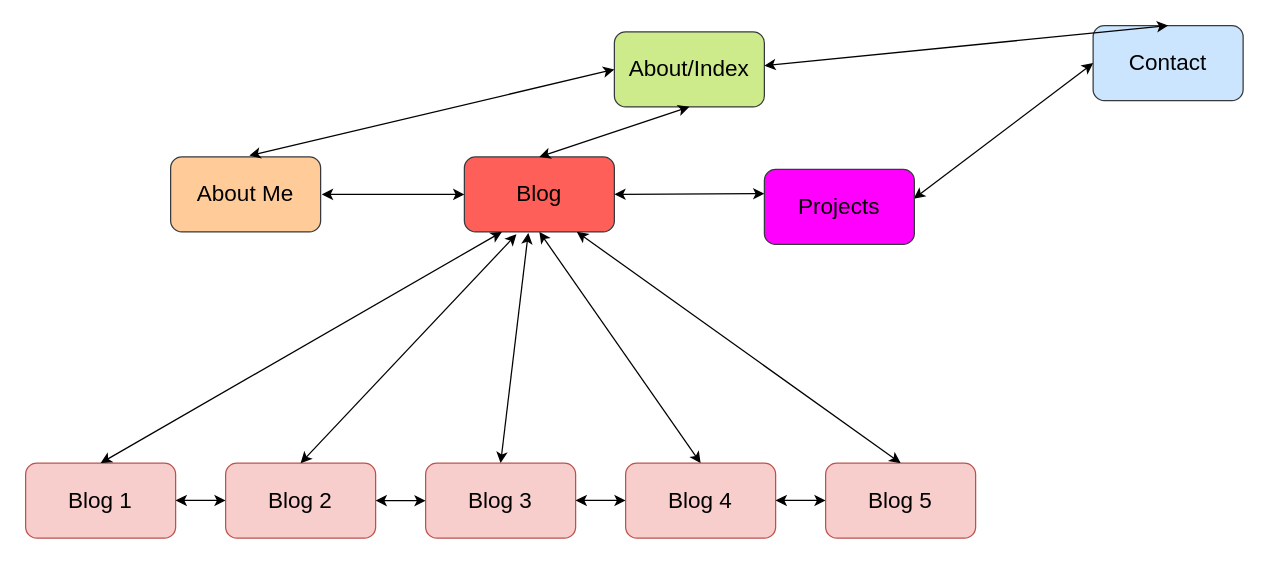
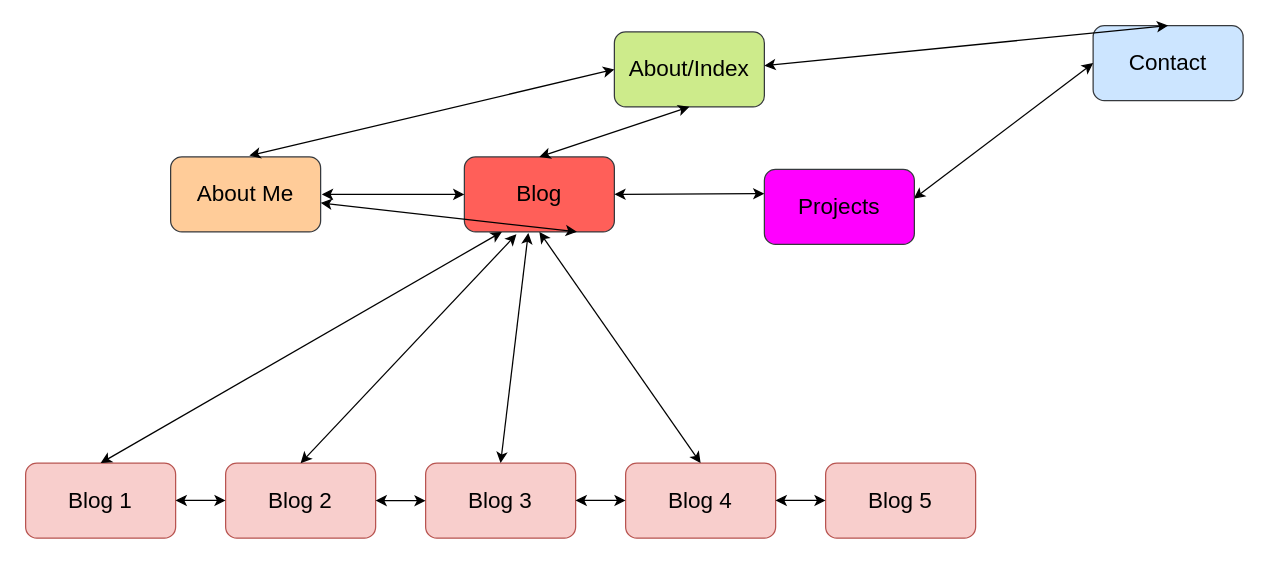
edge "Blog" -- "Blog 5": now "Blog" -- "About Me"
